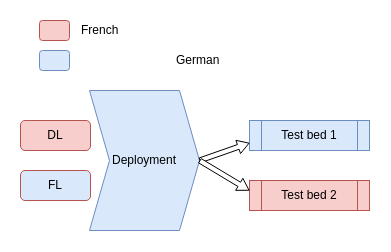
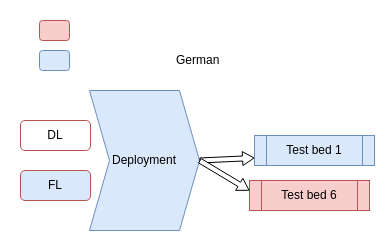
node "French": removed
node "DL": fillcolor #f8cecc -> #ffffff
node "Test bed 1": moved (310, 136) -> (315, 151)
node "Test bed 2": label "Test bed 2" -> "Test bed 6"
